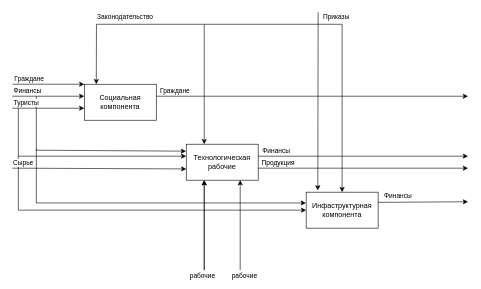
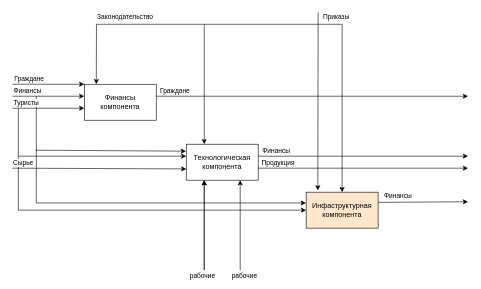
node "Социальная компонента": label "Социальная компонента" -> "Финансы компонента"
node "Технологическая рабочие": label "Технологическая рабочие" -> "Технологическая компонента"
node "Инфаструктурная компонента": fillcolor #ffffff -> #ffe6cc
